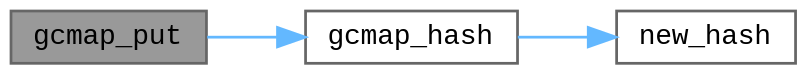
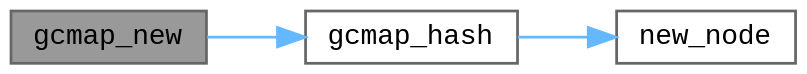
node "gcmap_put": label "gcmap_put" -> "gcmap_new"
node "new_hash": label "new_hash" -> "new_node"
